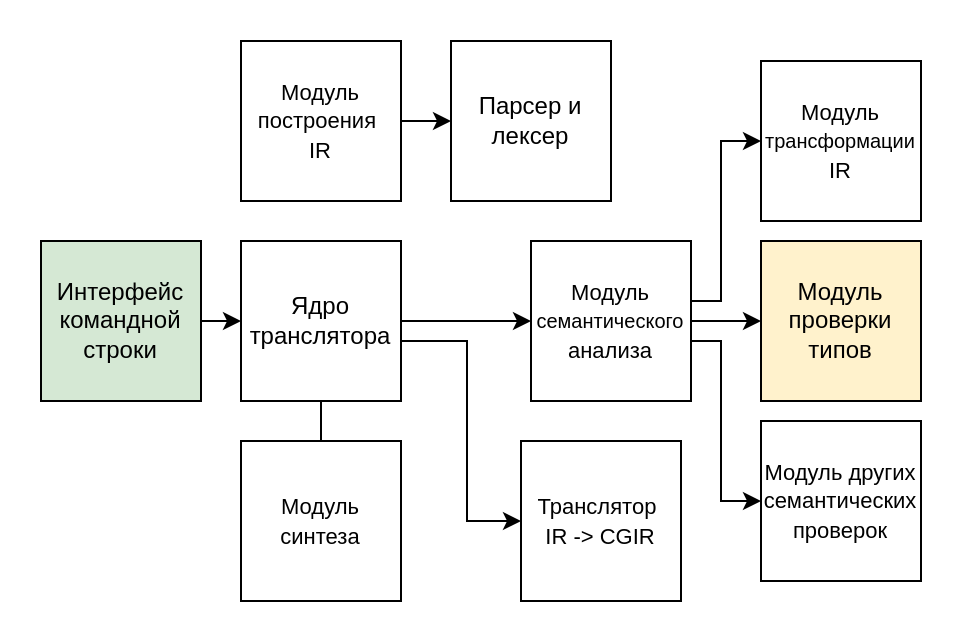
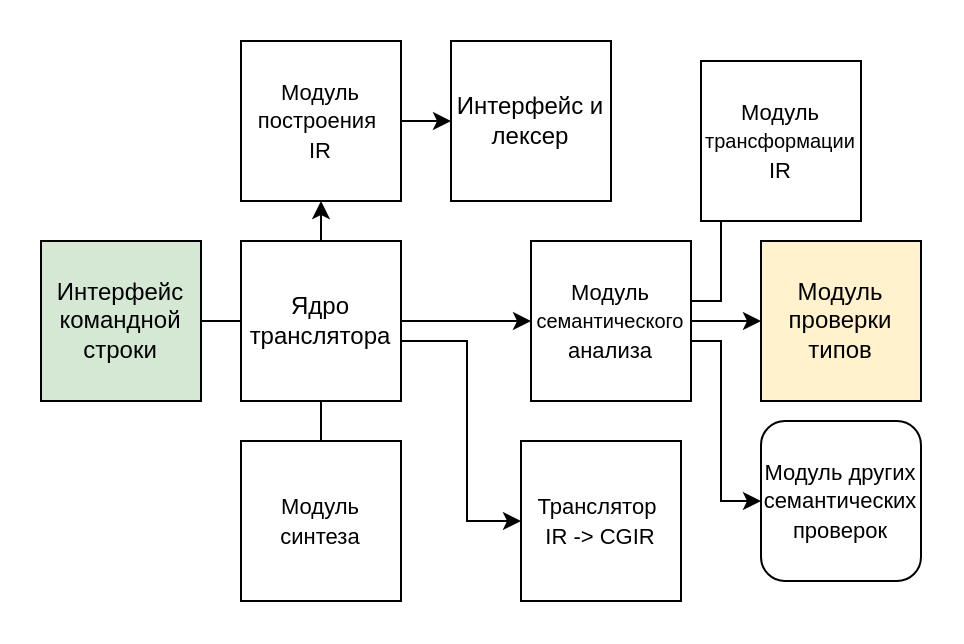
node "Парсер и лексер": label "Парсер и лексер" -> "Интерфейс и лексер"
node "Модуль трансформации IR": moved (841, 141) -> (781, 141)
edge "Ядро транслятора" -> "Модуль построения IR": added
edge "Интерфейс командной строки" -> "Ядро транслятора": arrowhead classic -> none
node "Модуль других семантических проверок": shape rectangle -> rounded rectangle
